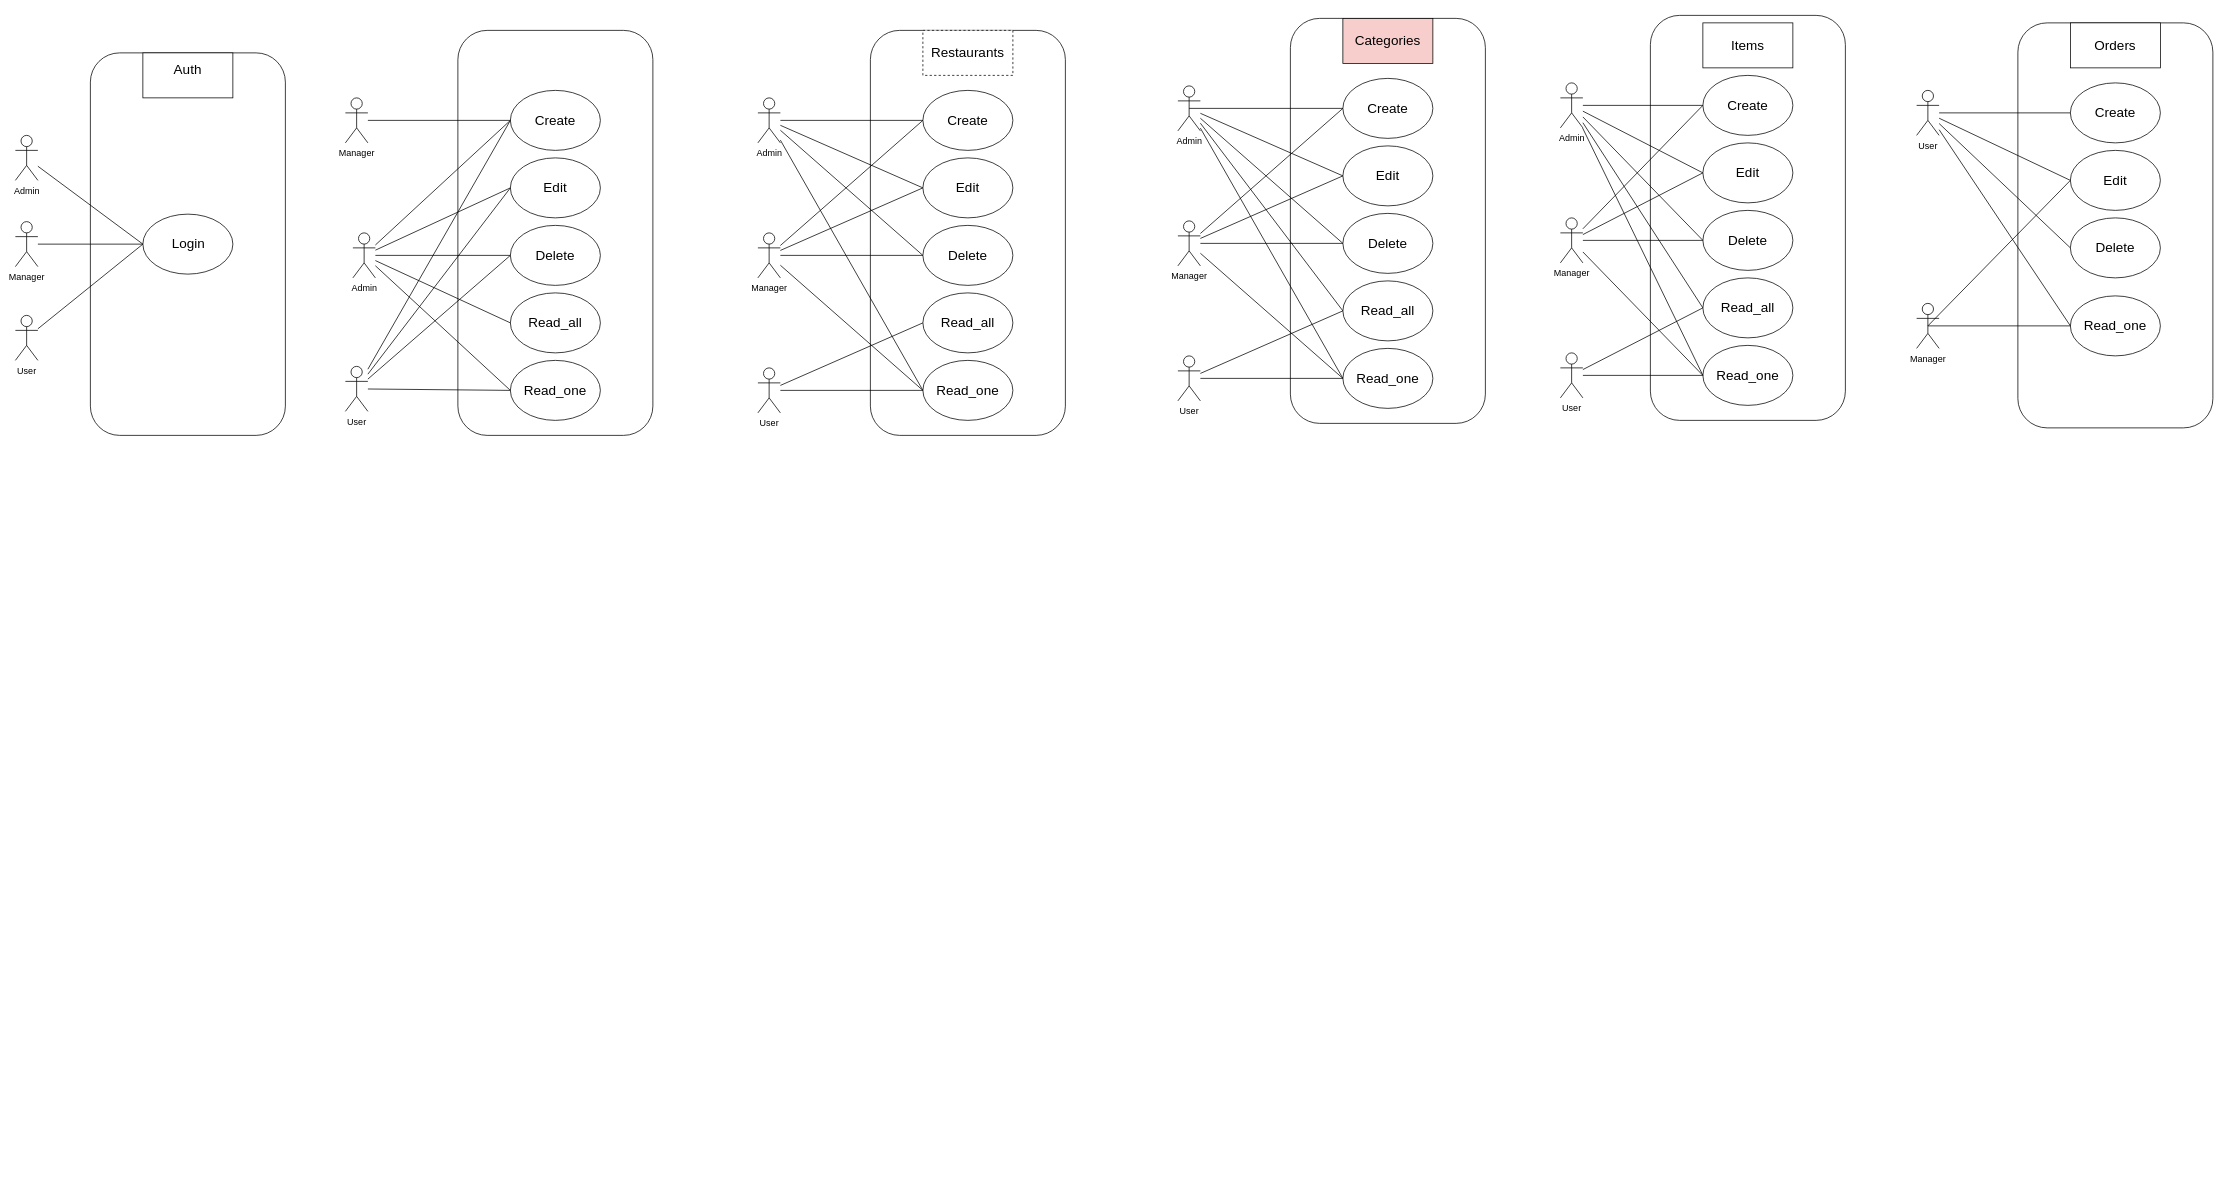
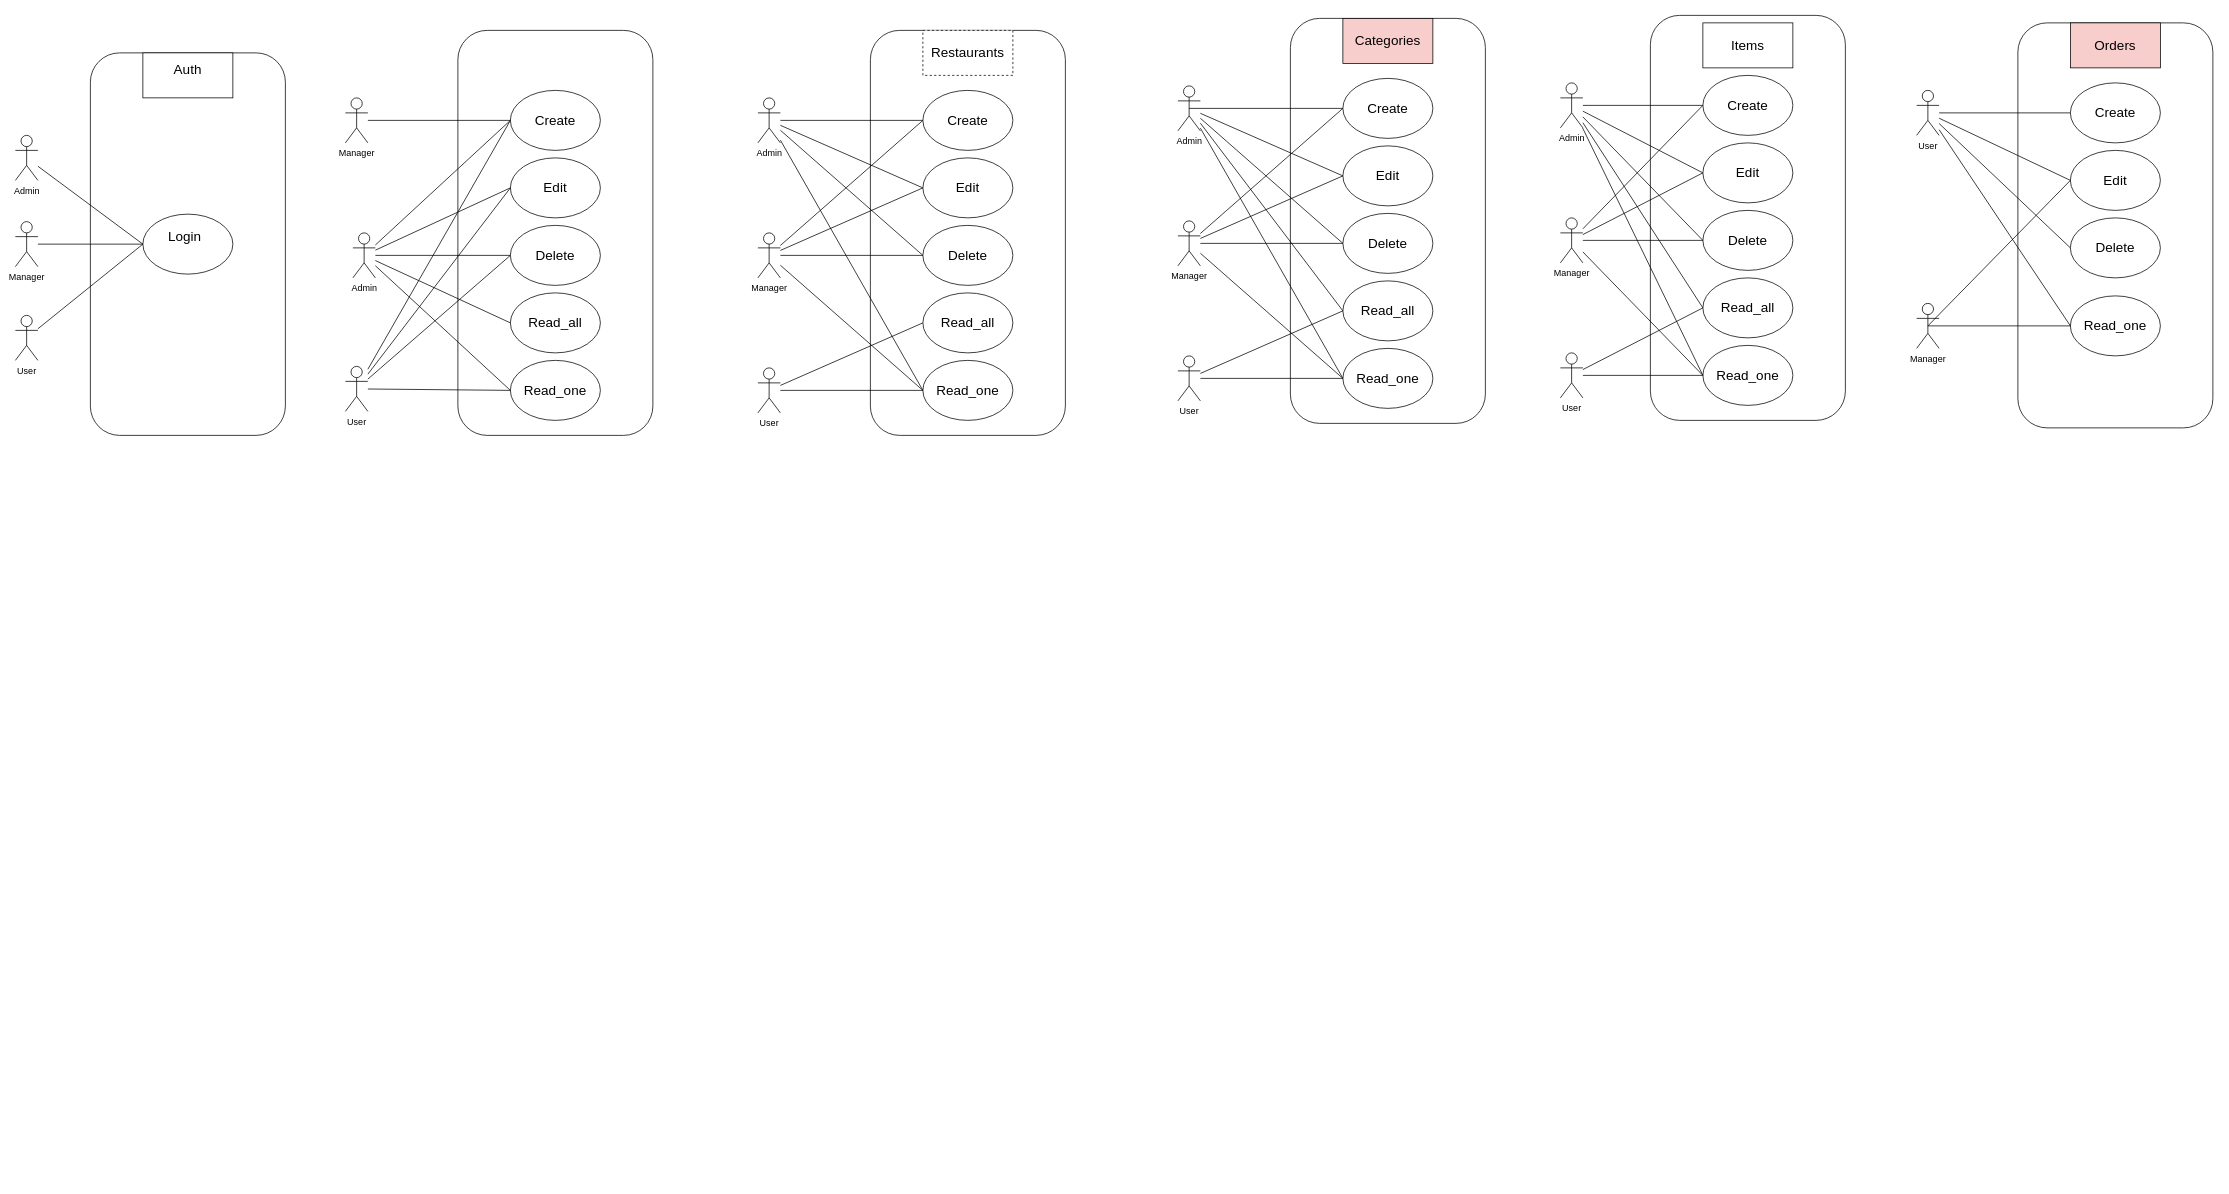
node "Orders": fillcolor #ffffff -> #f8cecc
node "Login": moved (189, 244) -> (185, 237)
